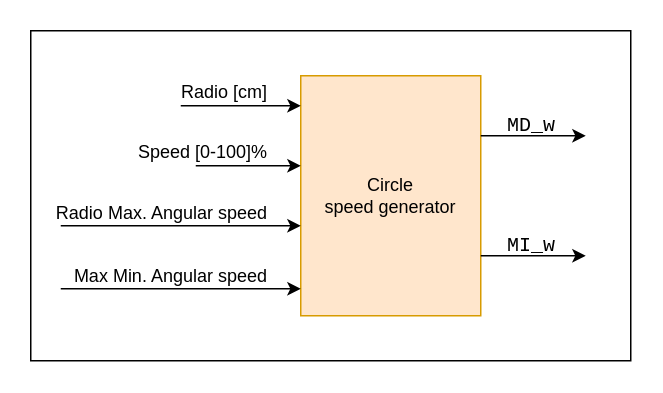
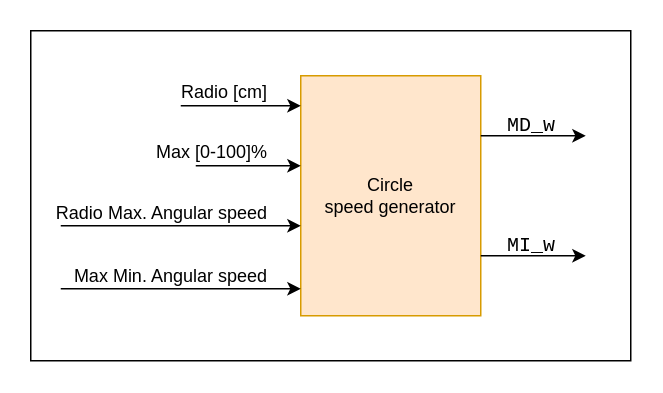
node "Speed [0-100]%": label "Speed [0-100]%" -> "Max [0-100]%"
